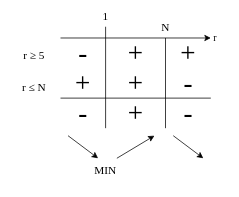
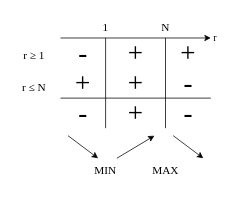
node "1": moved (105, 15) -> (105, 27)
node "r ≥ 5": label "r ≥ 5" -> "r ≥ 1"
node "MAX": added
